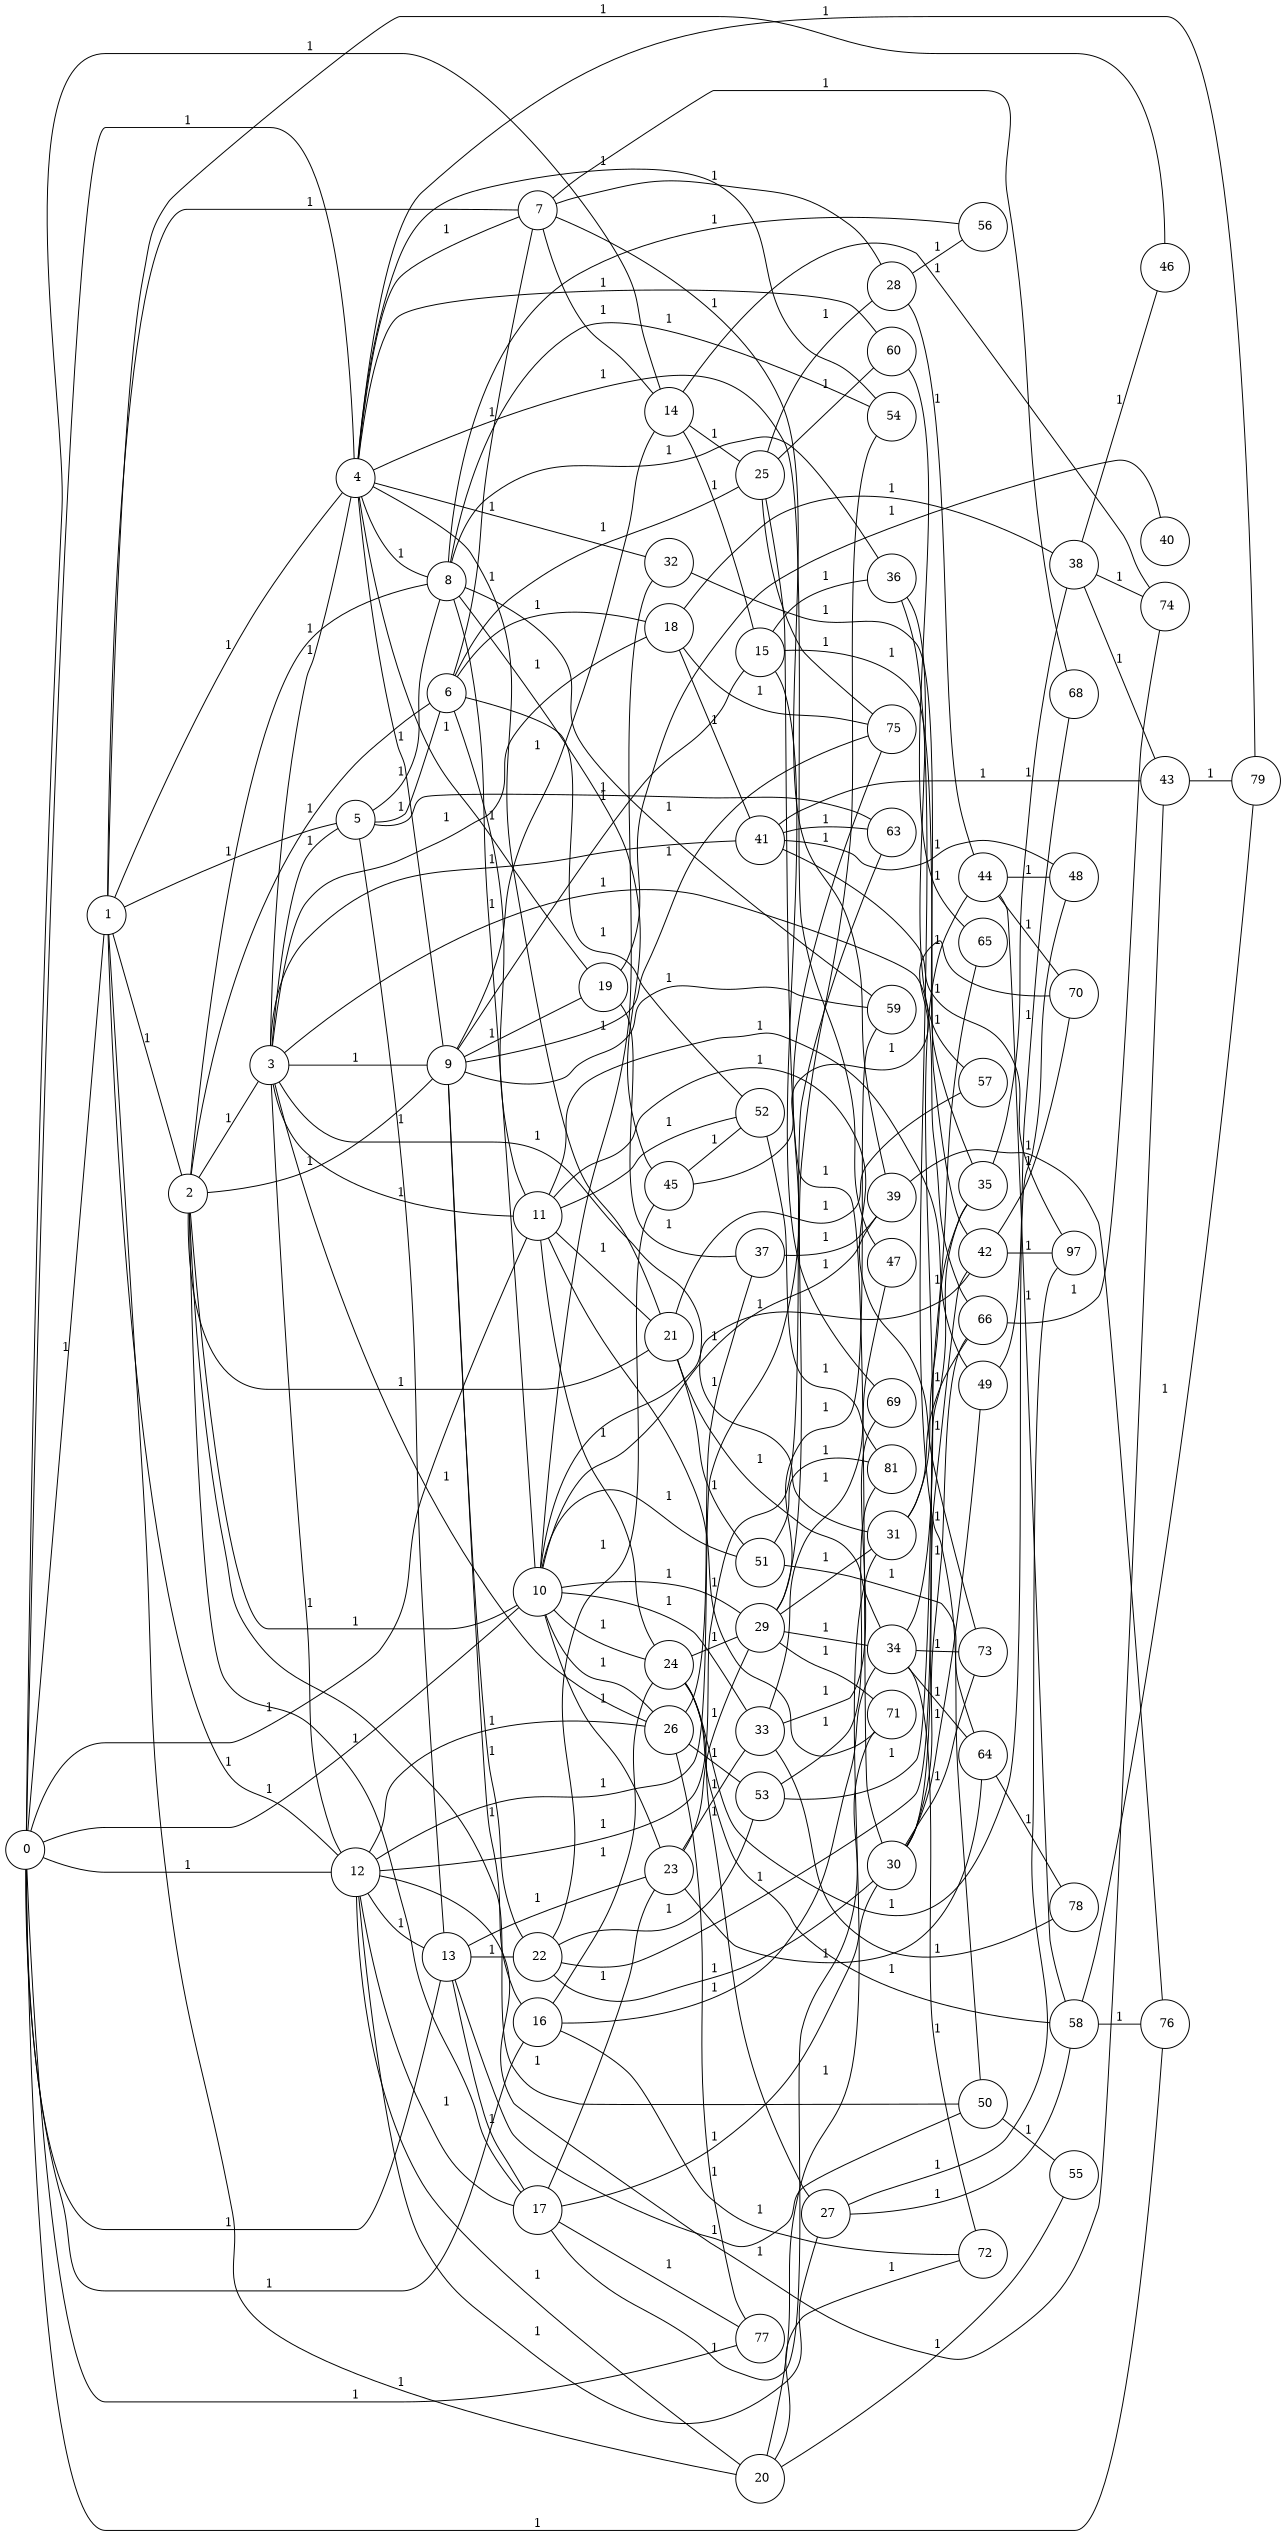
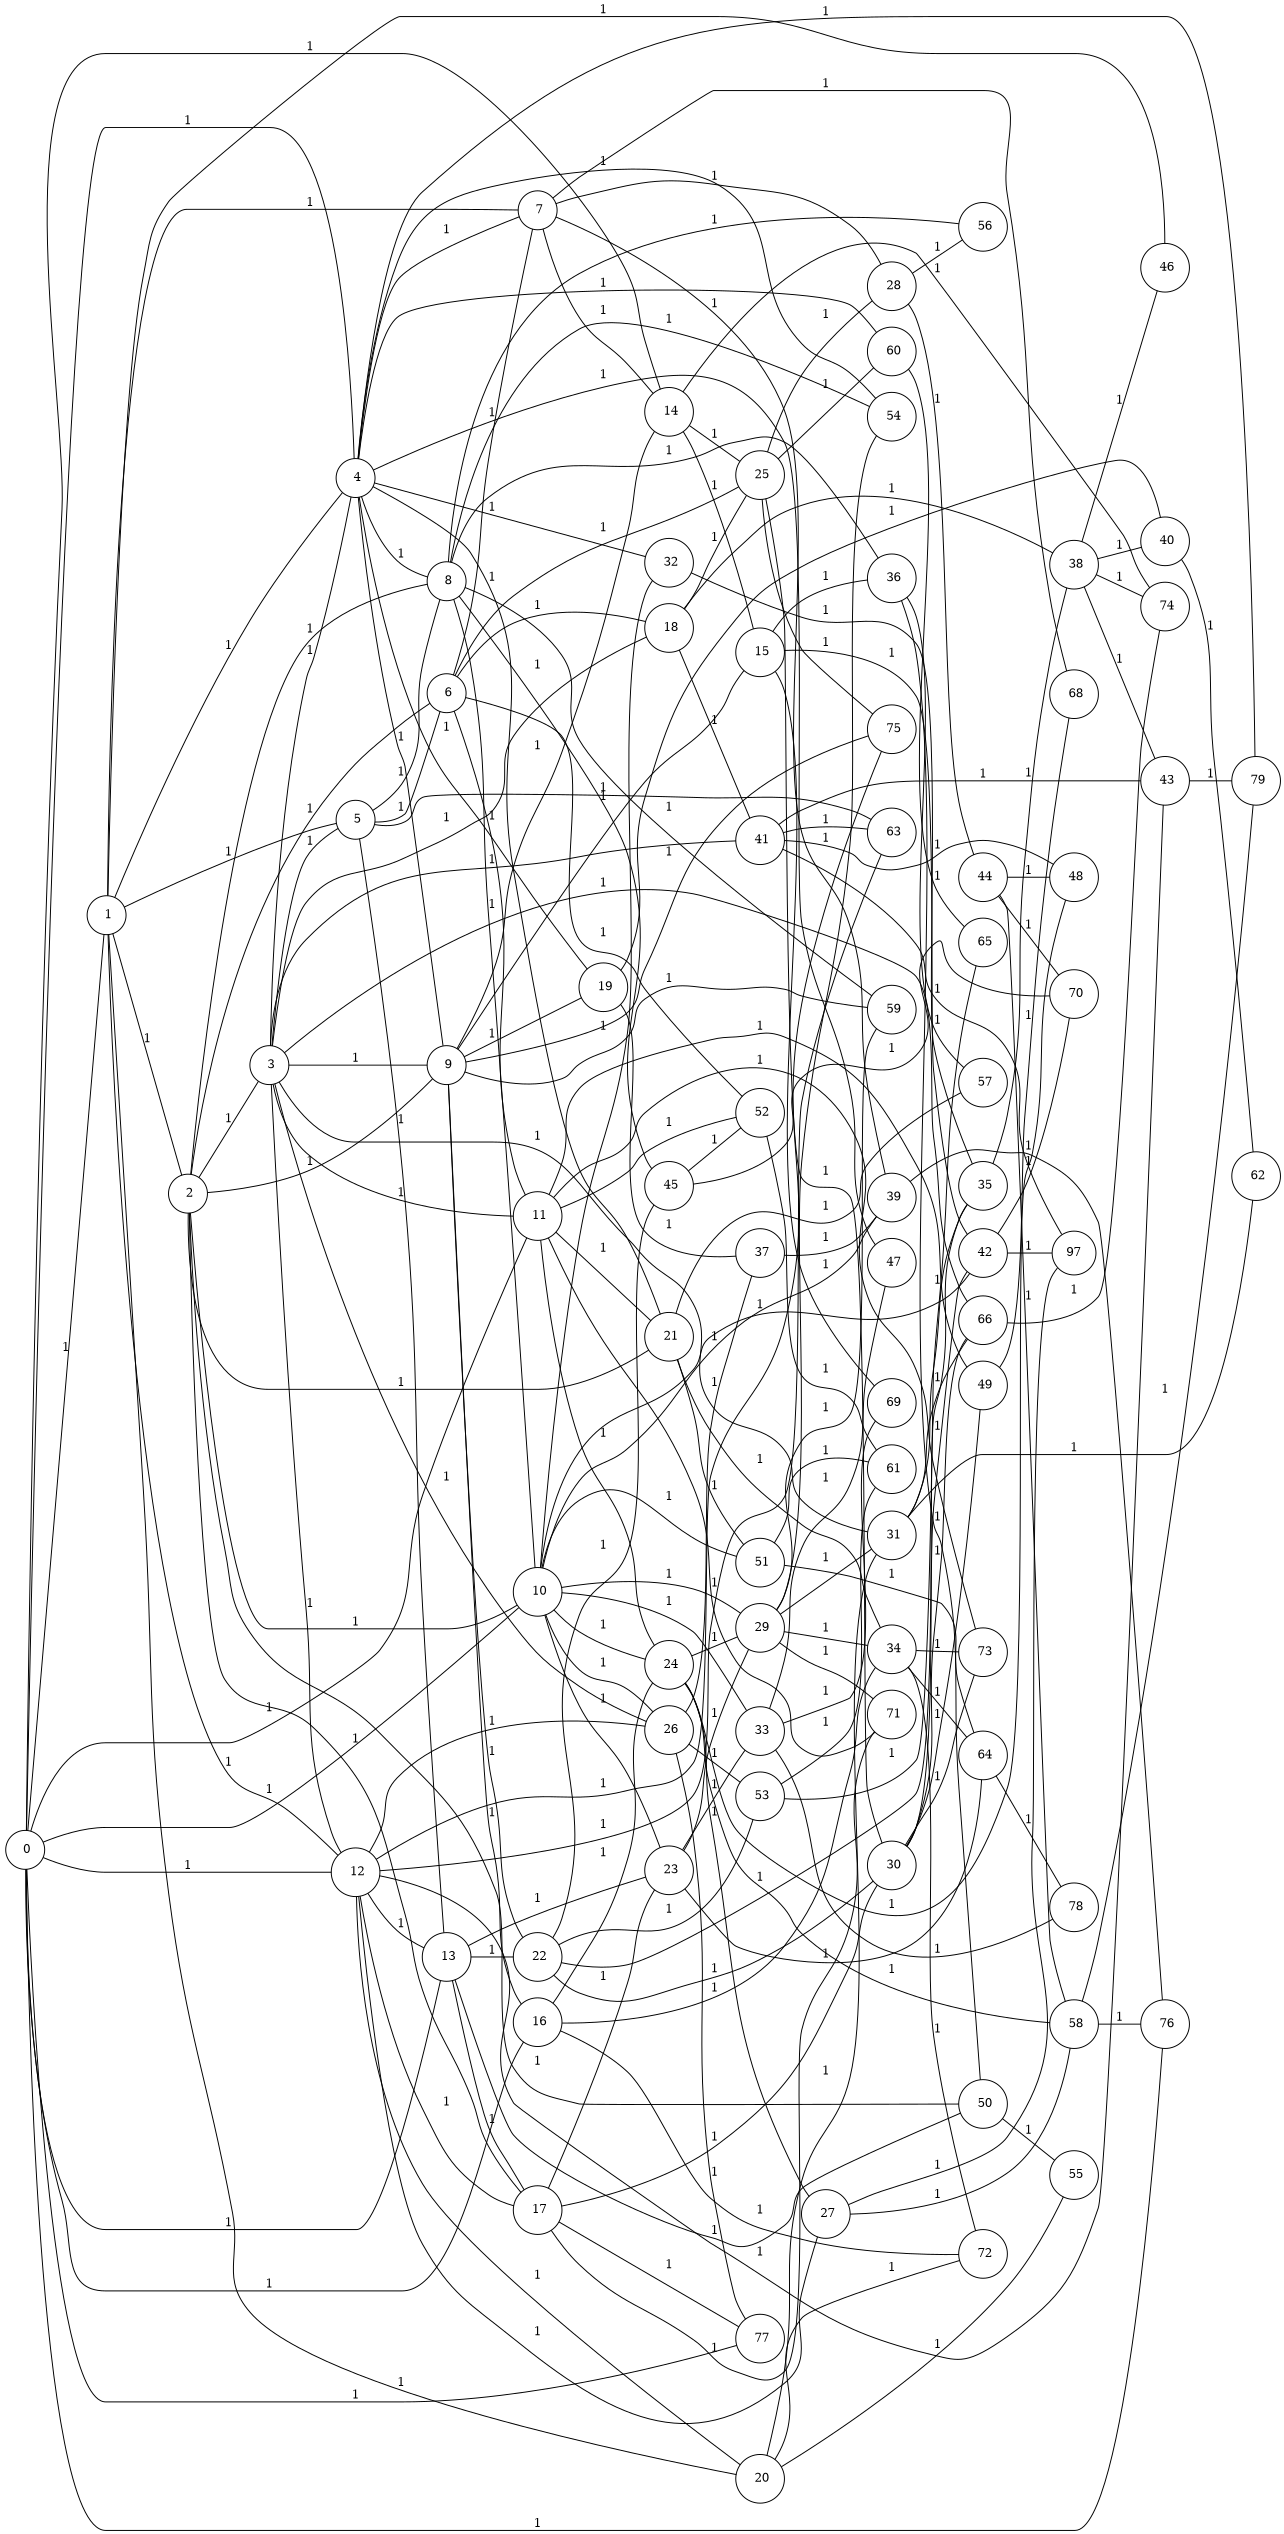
edge "40" -- "38": added, label "1"
edge "18" -- "75": now "18" -- "25"
node "62": added
edge "44" -- "34": removed, label "1"
node "81": label "81" -> "61"
